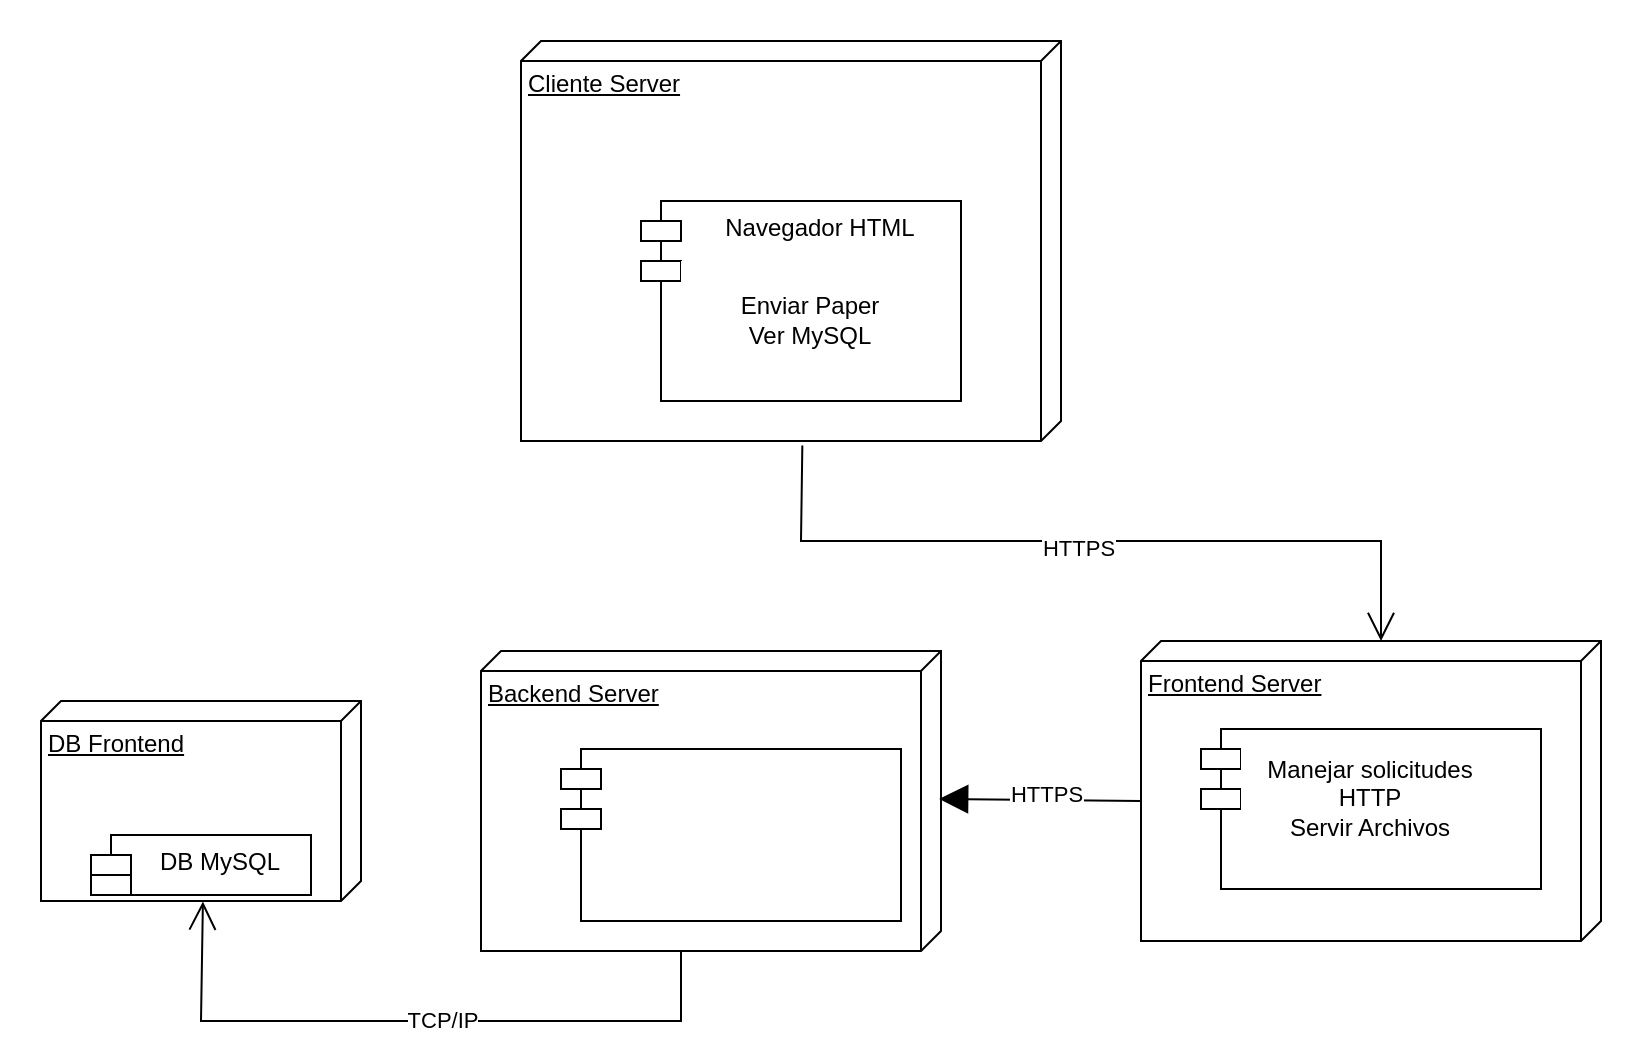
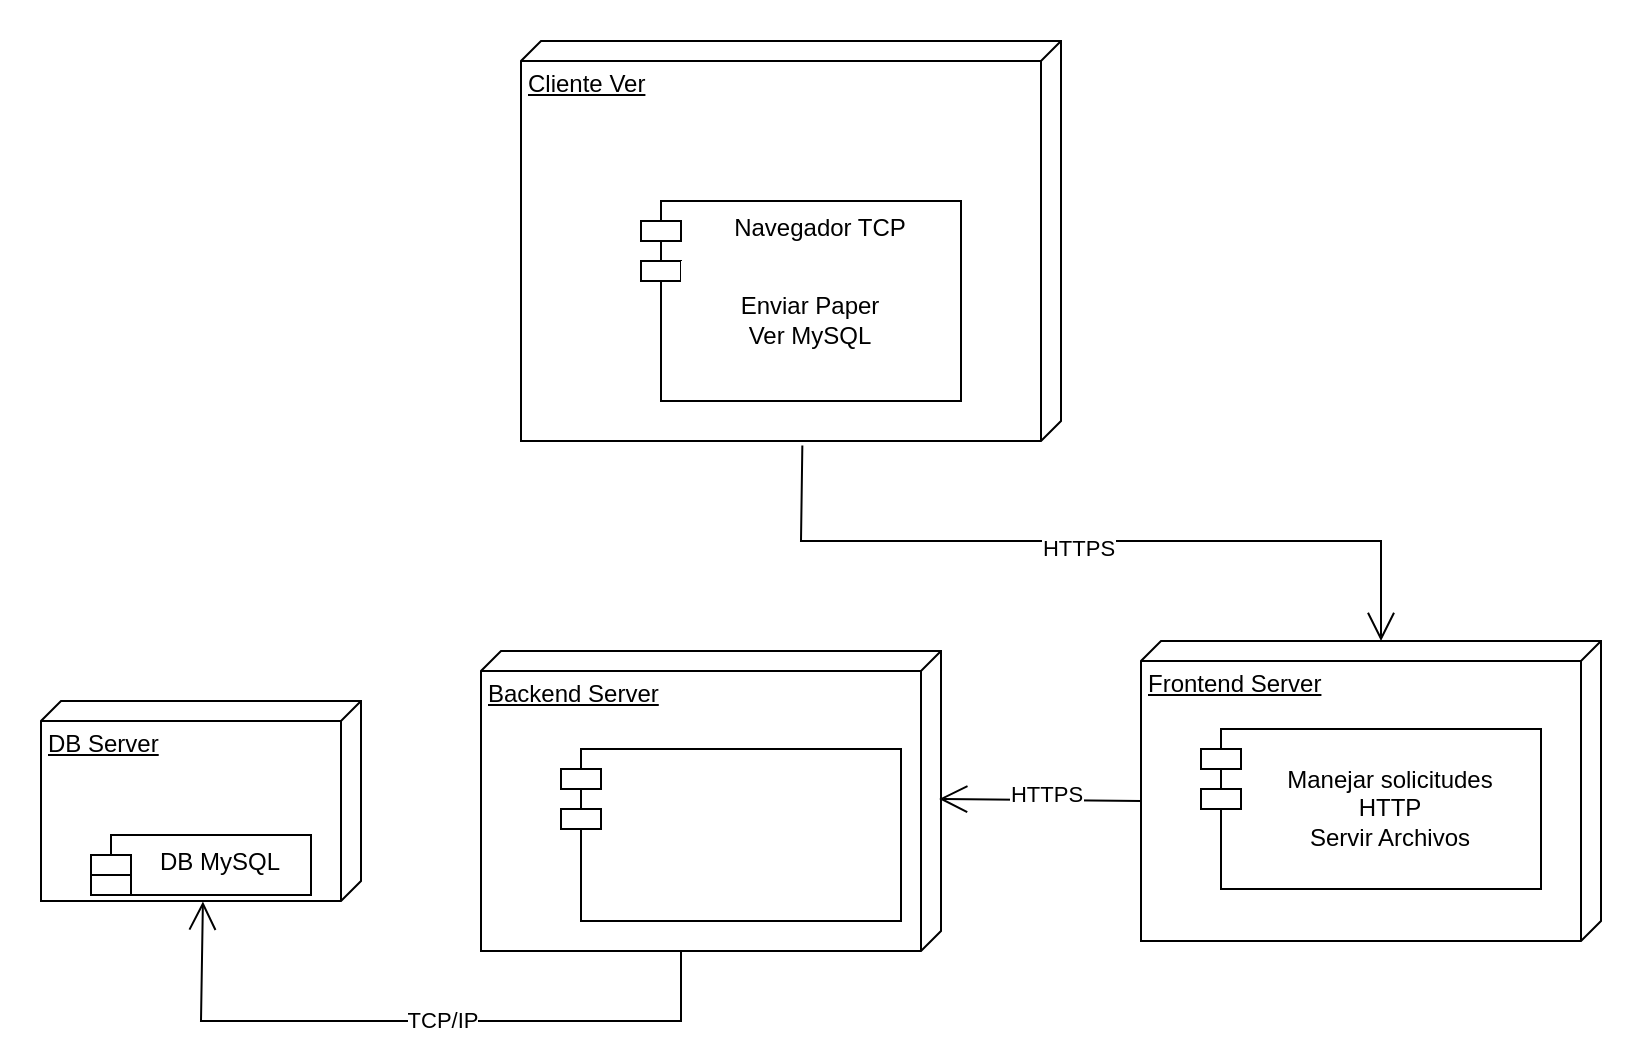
node "Cliente Server": label "Cliente Server" -> "Cliente Ver"
node "Navegador HTML": label "Navegador HTML" -> "Navegador TCP"
node "DB Frontend": label "DB Frontend" -> "DB Server"
edge "Frontend Server" -> "Backend Server": arrowhead block -> open
node "Manejar solicitudes HTTP Servir Archivos": moved (1371, 799) -> (1391, 809)
